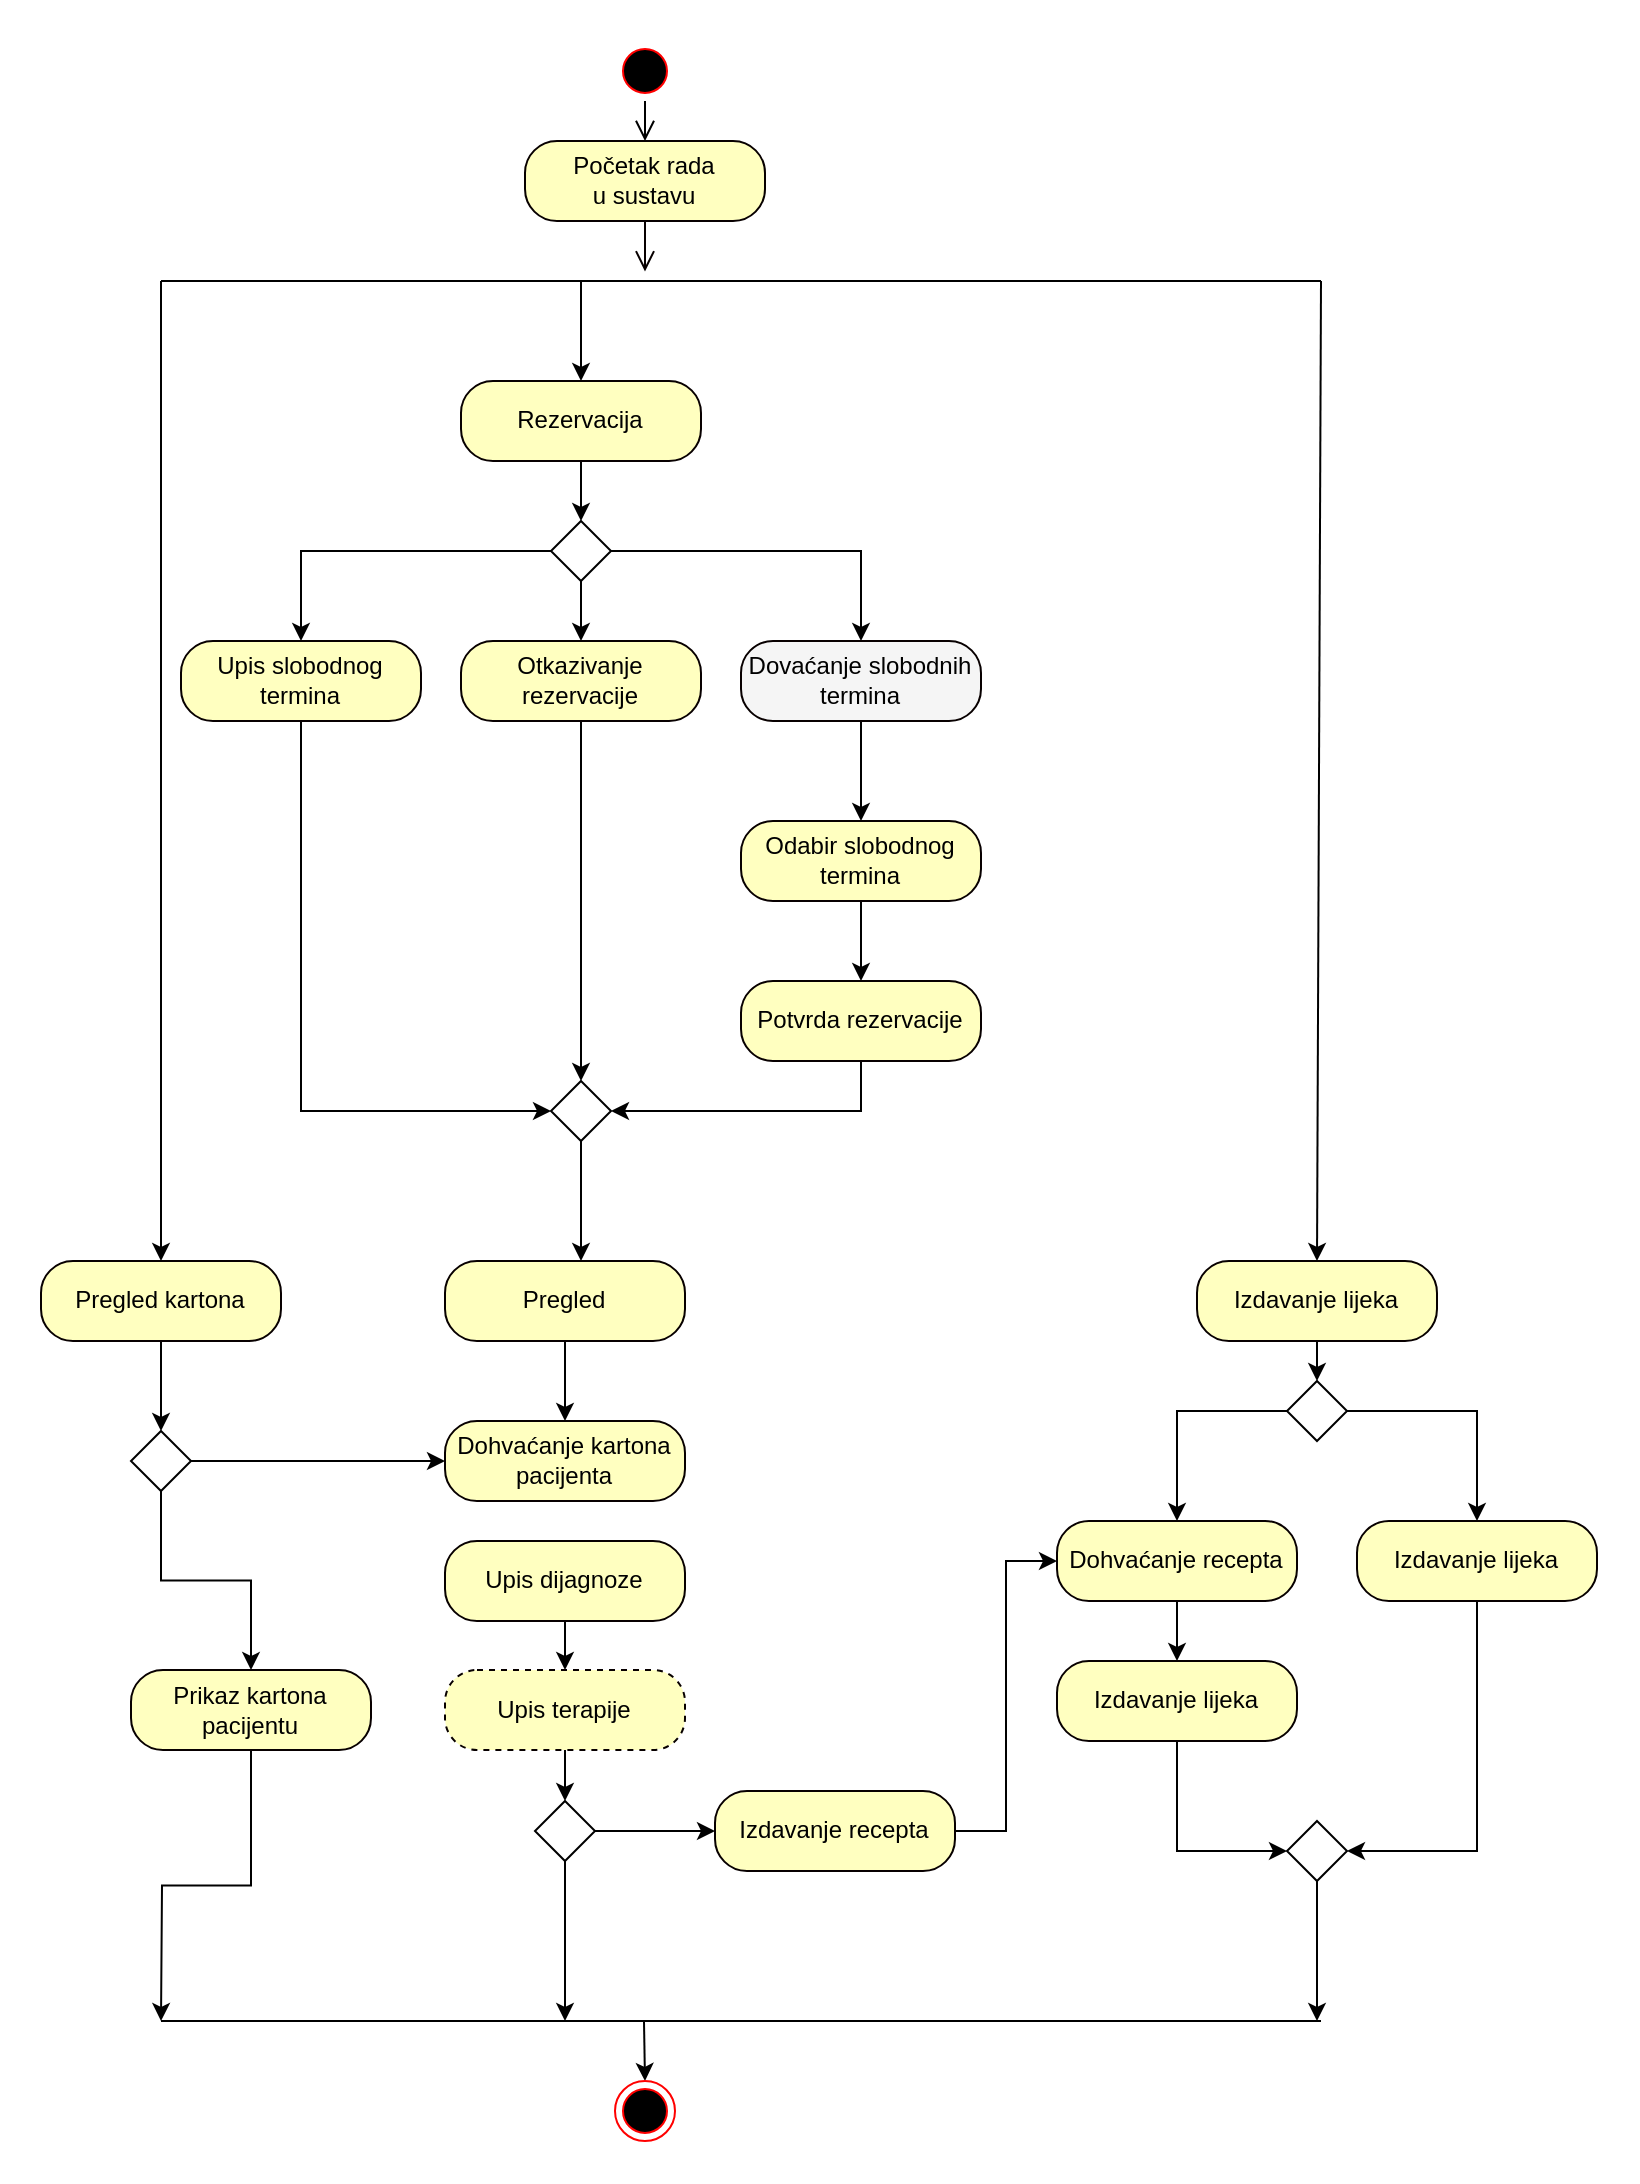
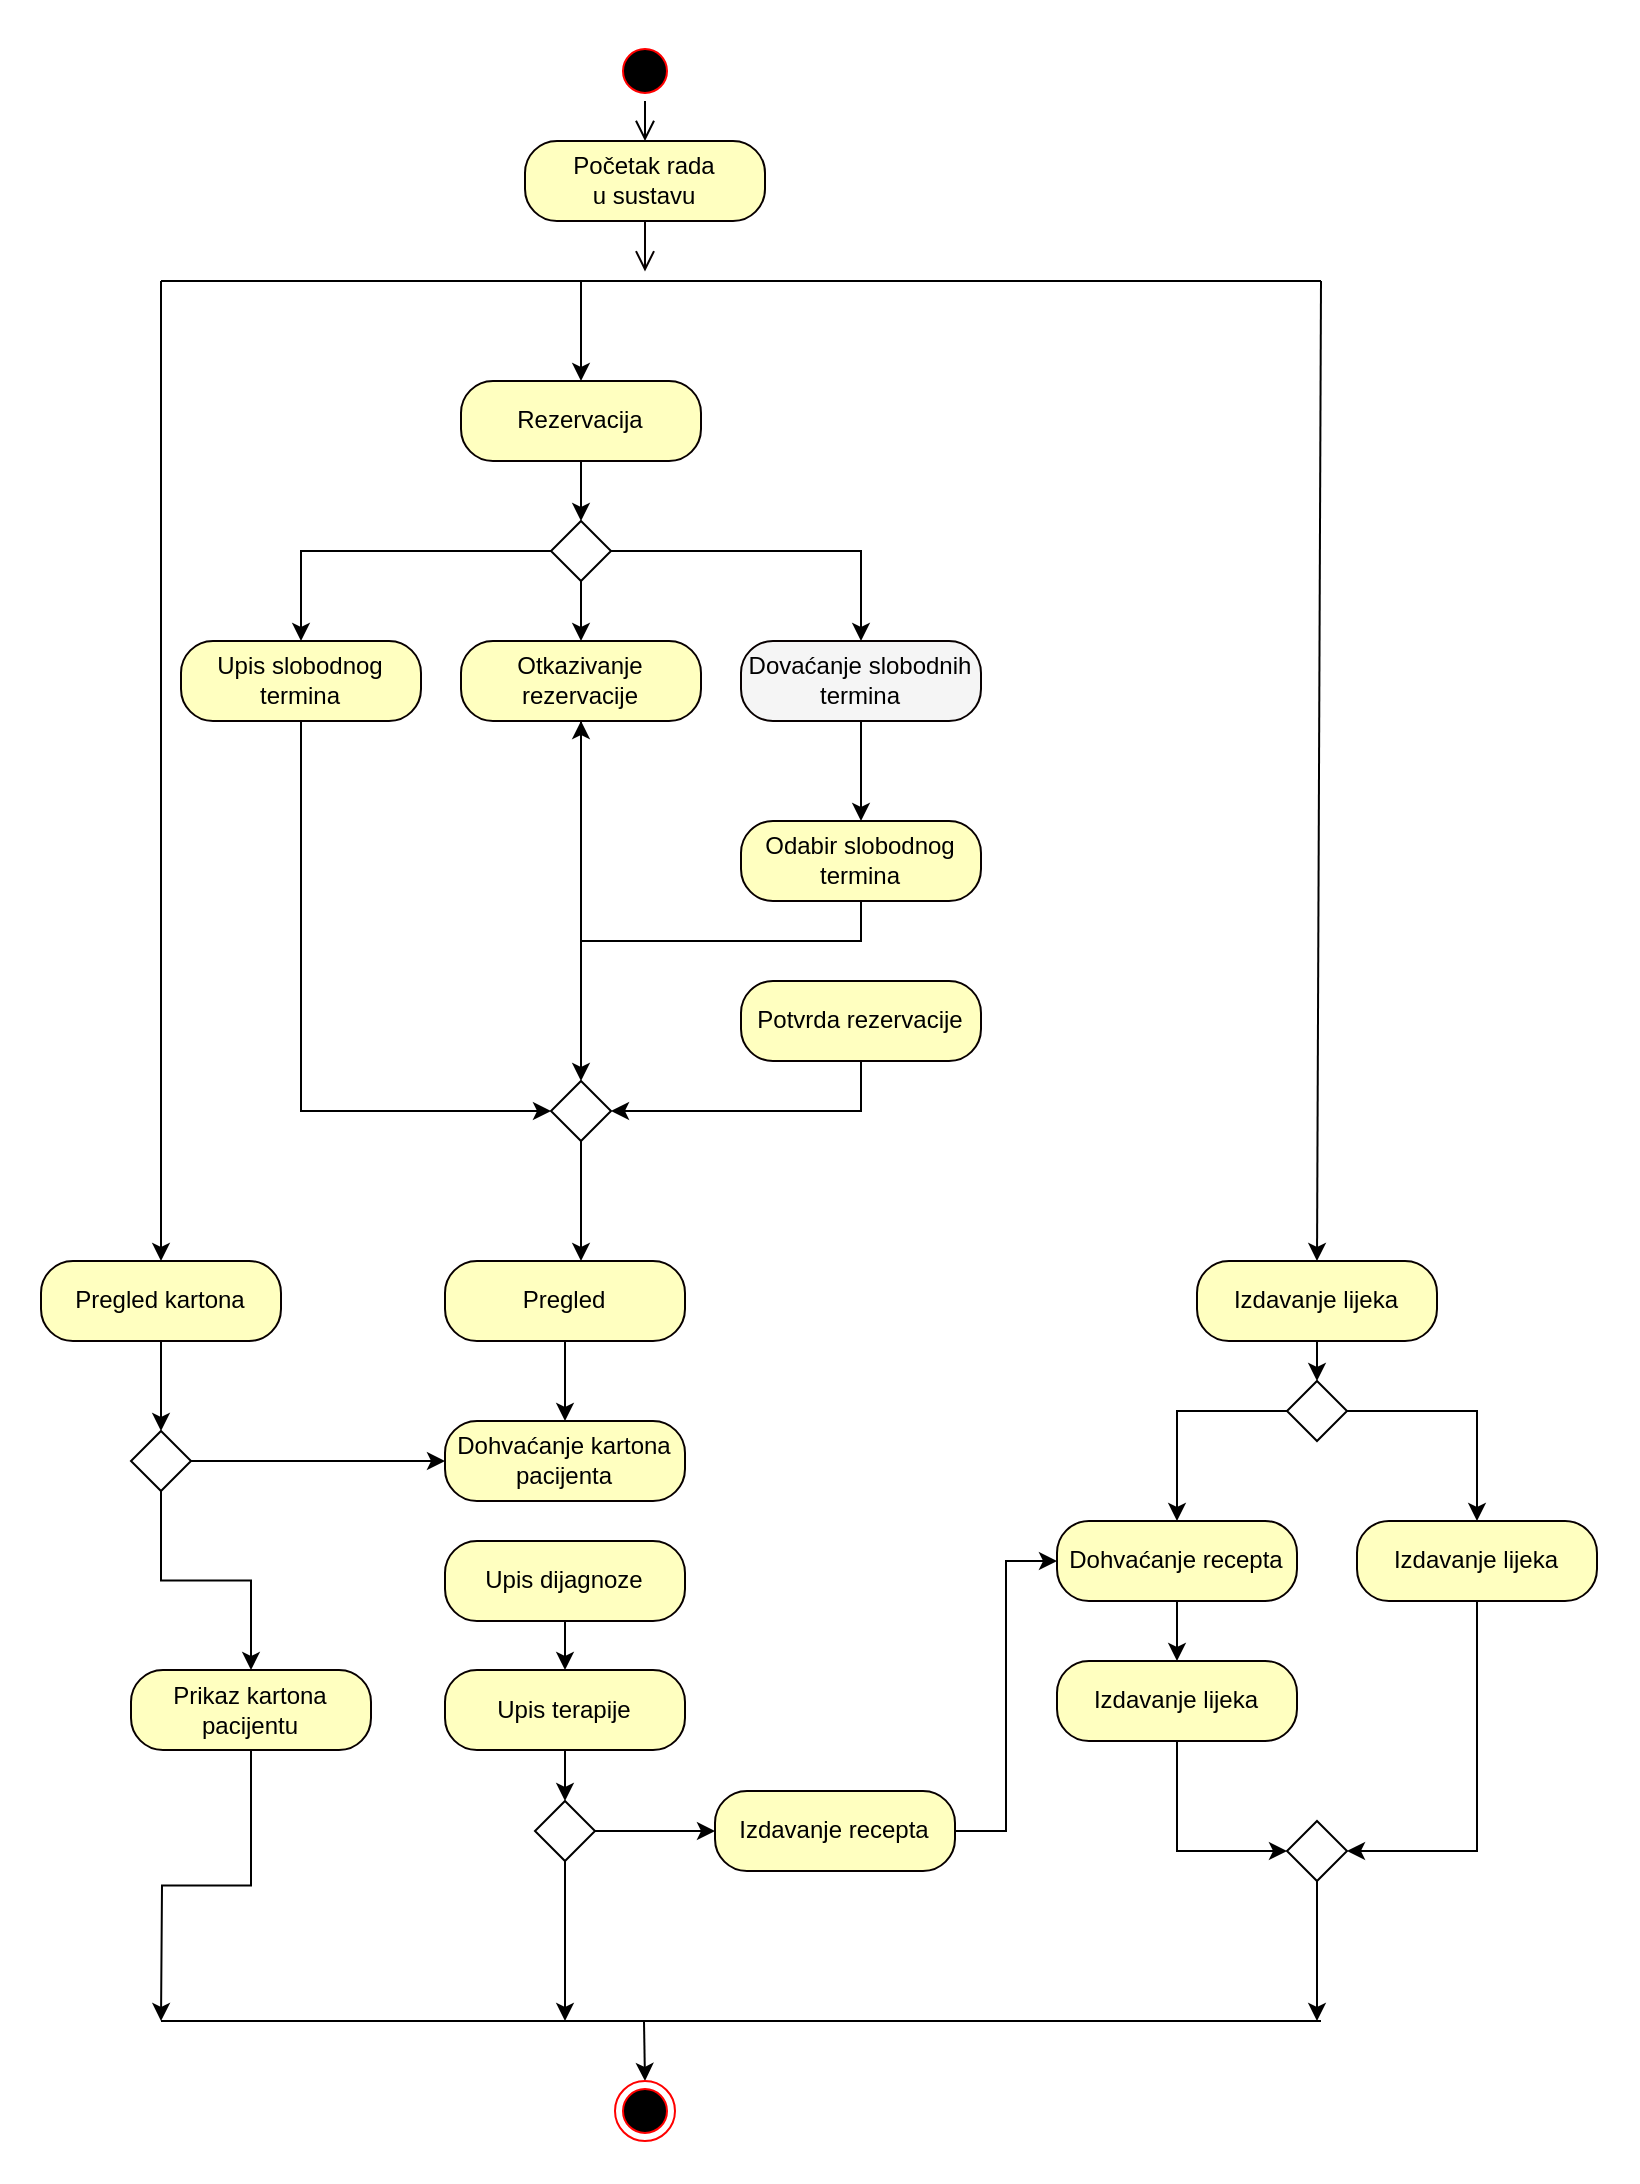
edge "Odabir slobodnog termina" -> "Potvrda rezervacije": now "Odabir slobodnog termina" -> "Otkazivanje rezervacije"
node "Upis terapije": style dashed -> solid
